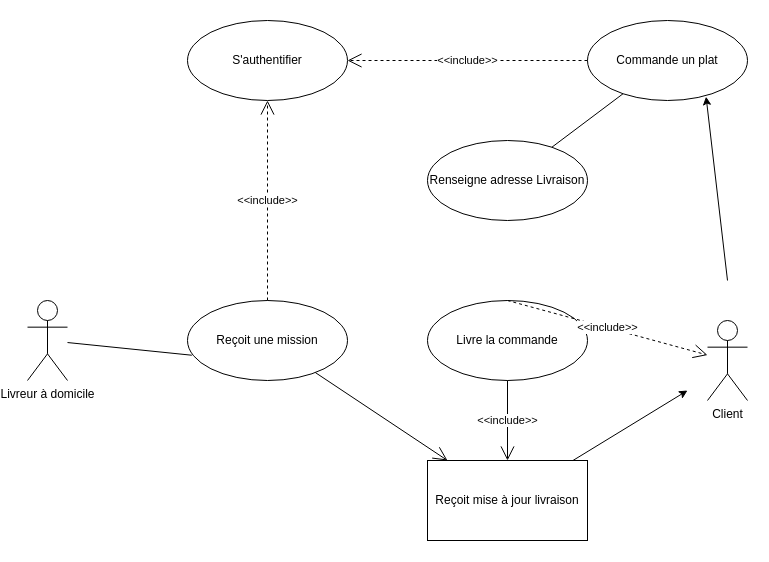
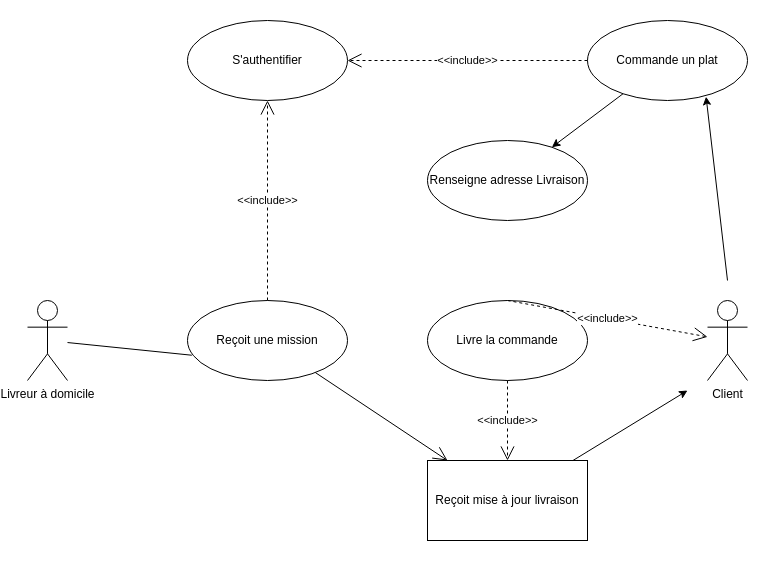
edge "Commande un plat" -- "Renseigne adresse Livraison": arrowhead none -> classic
node "Client": moved (728, 361) -> (728, 341)
edge "Livre la commande" -> "Reçoit mise à jour livraison": style solid -> dashed
